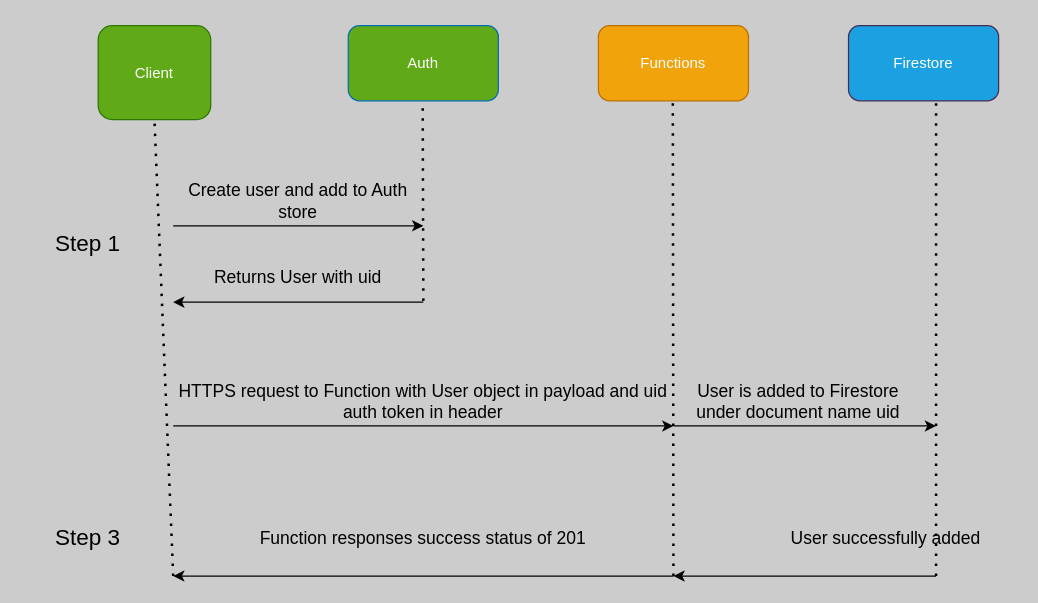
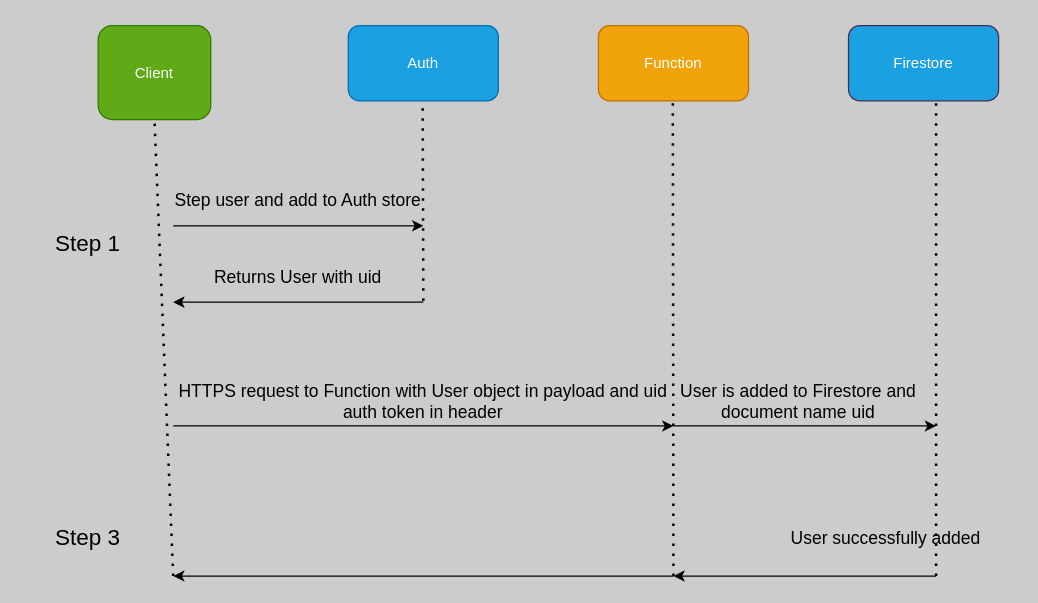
node "Auth": fillcolor #60a917 -> #1ba1e2
node "Functions": label "Functions" -> "Function"
node "Create user and add to Auth store": label "Create user and add to Auth store" -> "Step user and add to Auth store"
node "User is added to Firestore under document name uid": label "User is added to Firestore under document name uid" -> "User is added to Firestore and document name uid"
node "Function responses success status of 201": removed
